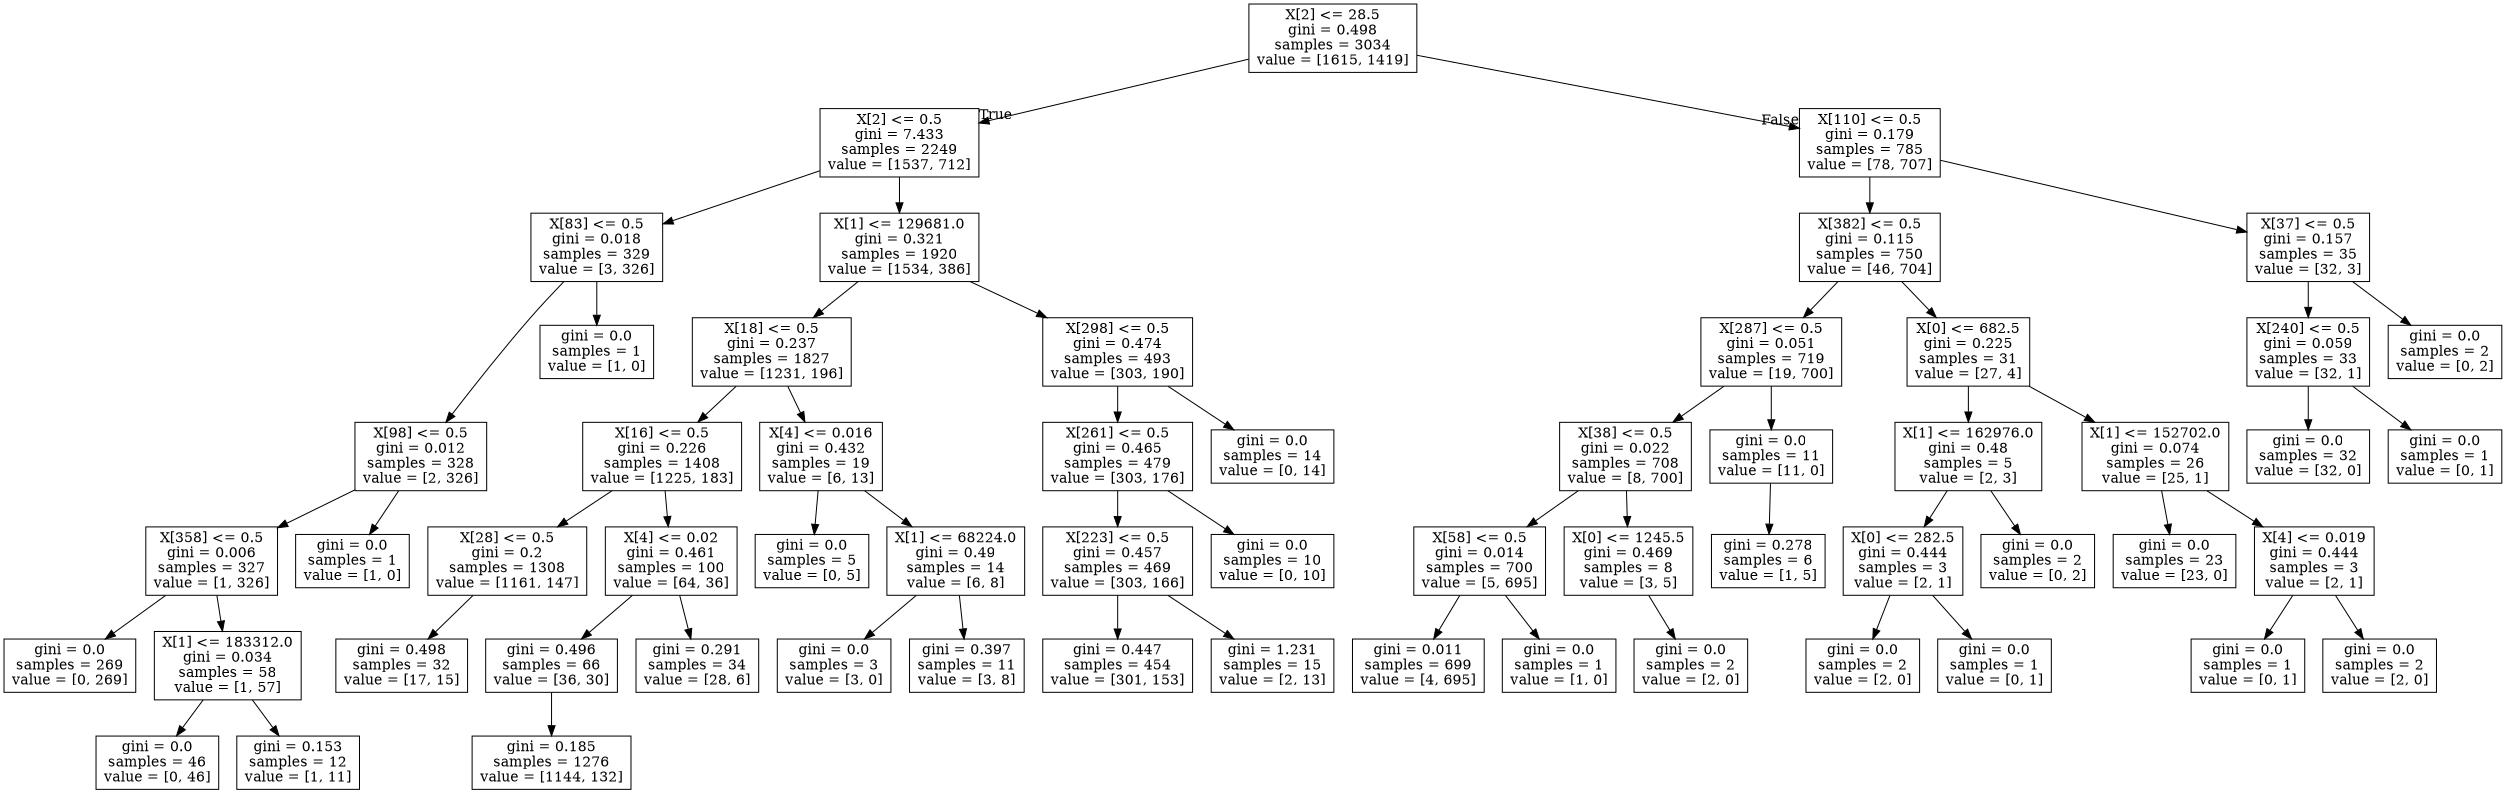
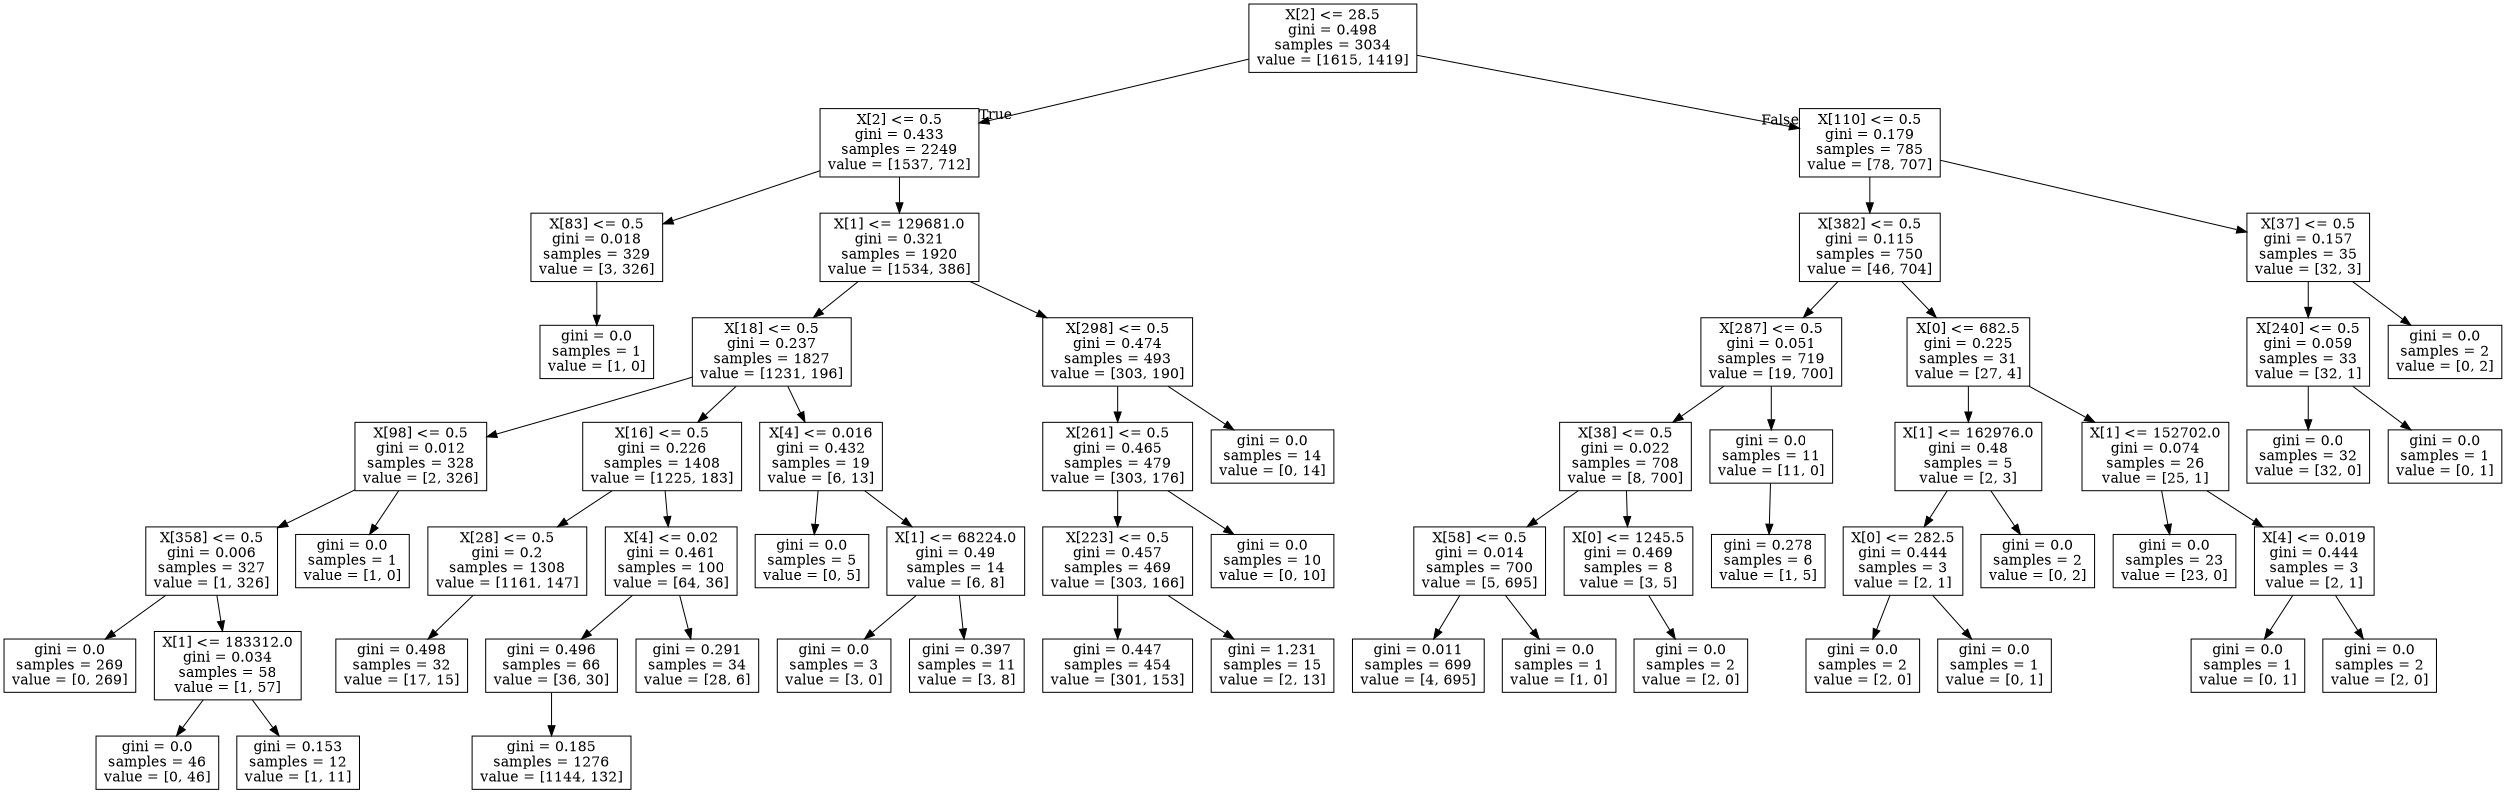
node "X[2] <= 0.5 gini = 7.433 samples = 2249 value = [1537, 712]": label "X[2] <= 0.5 gini = 7.433 samples = 2249 value = [1537, 712]" -> "X[2] <= 0.5 gini = 0.433 samples = 2249 value = [1537, 712]"
edge "X[83] <= 0.5 gini = 0.018 samples = 329 value = [3, 326]" -> "X[98] <= 0.5 gini = 0.012 samples = 328 value = [2, 326]": now "X[18] <= 0.5 gini = 0.237 samples = 1827 value = [1231, 196]" -> "X[98] <= 0.5 gini = 0.012 samples = 328 value = [2, 326]"
